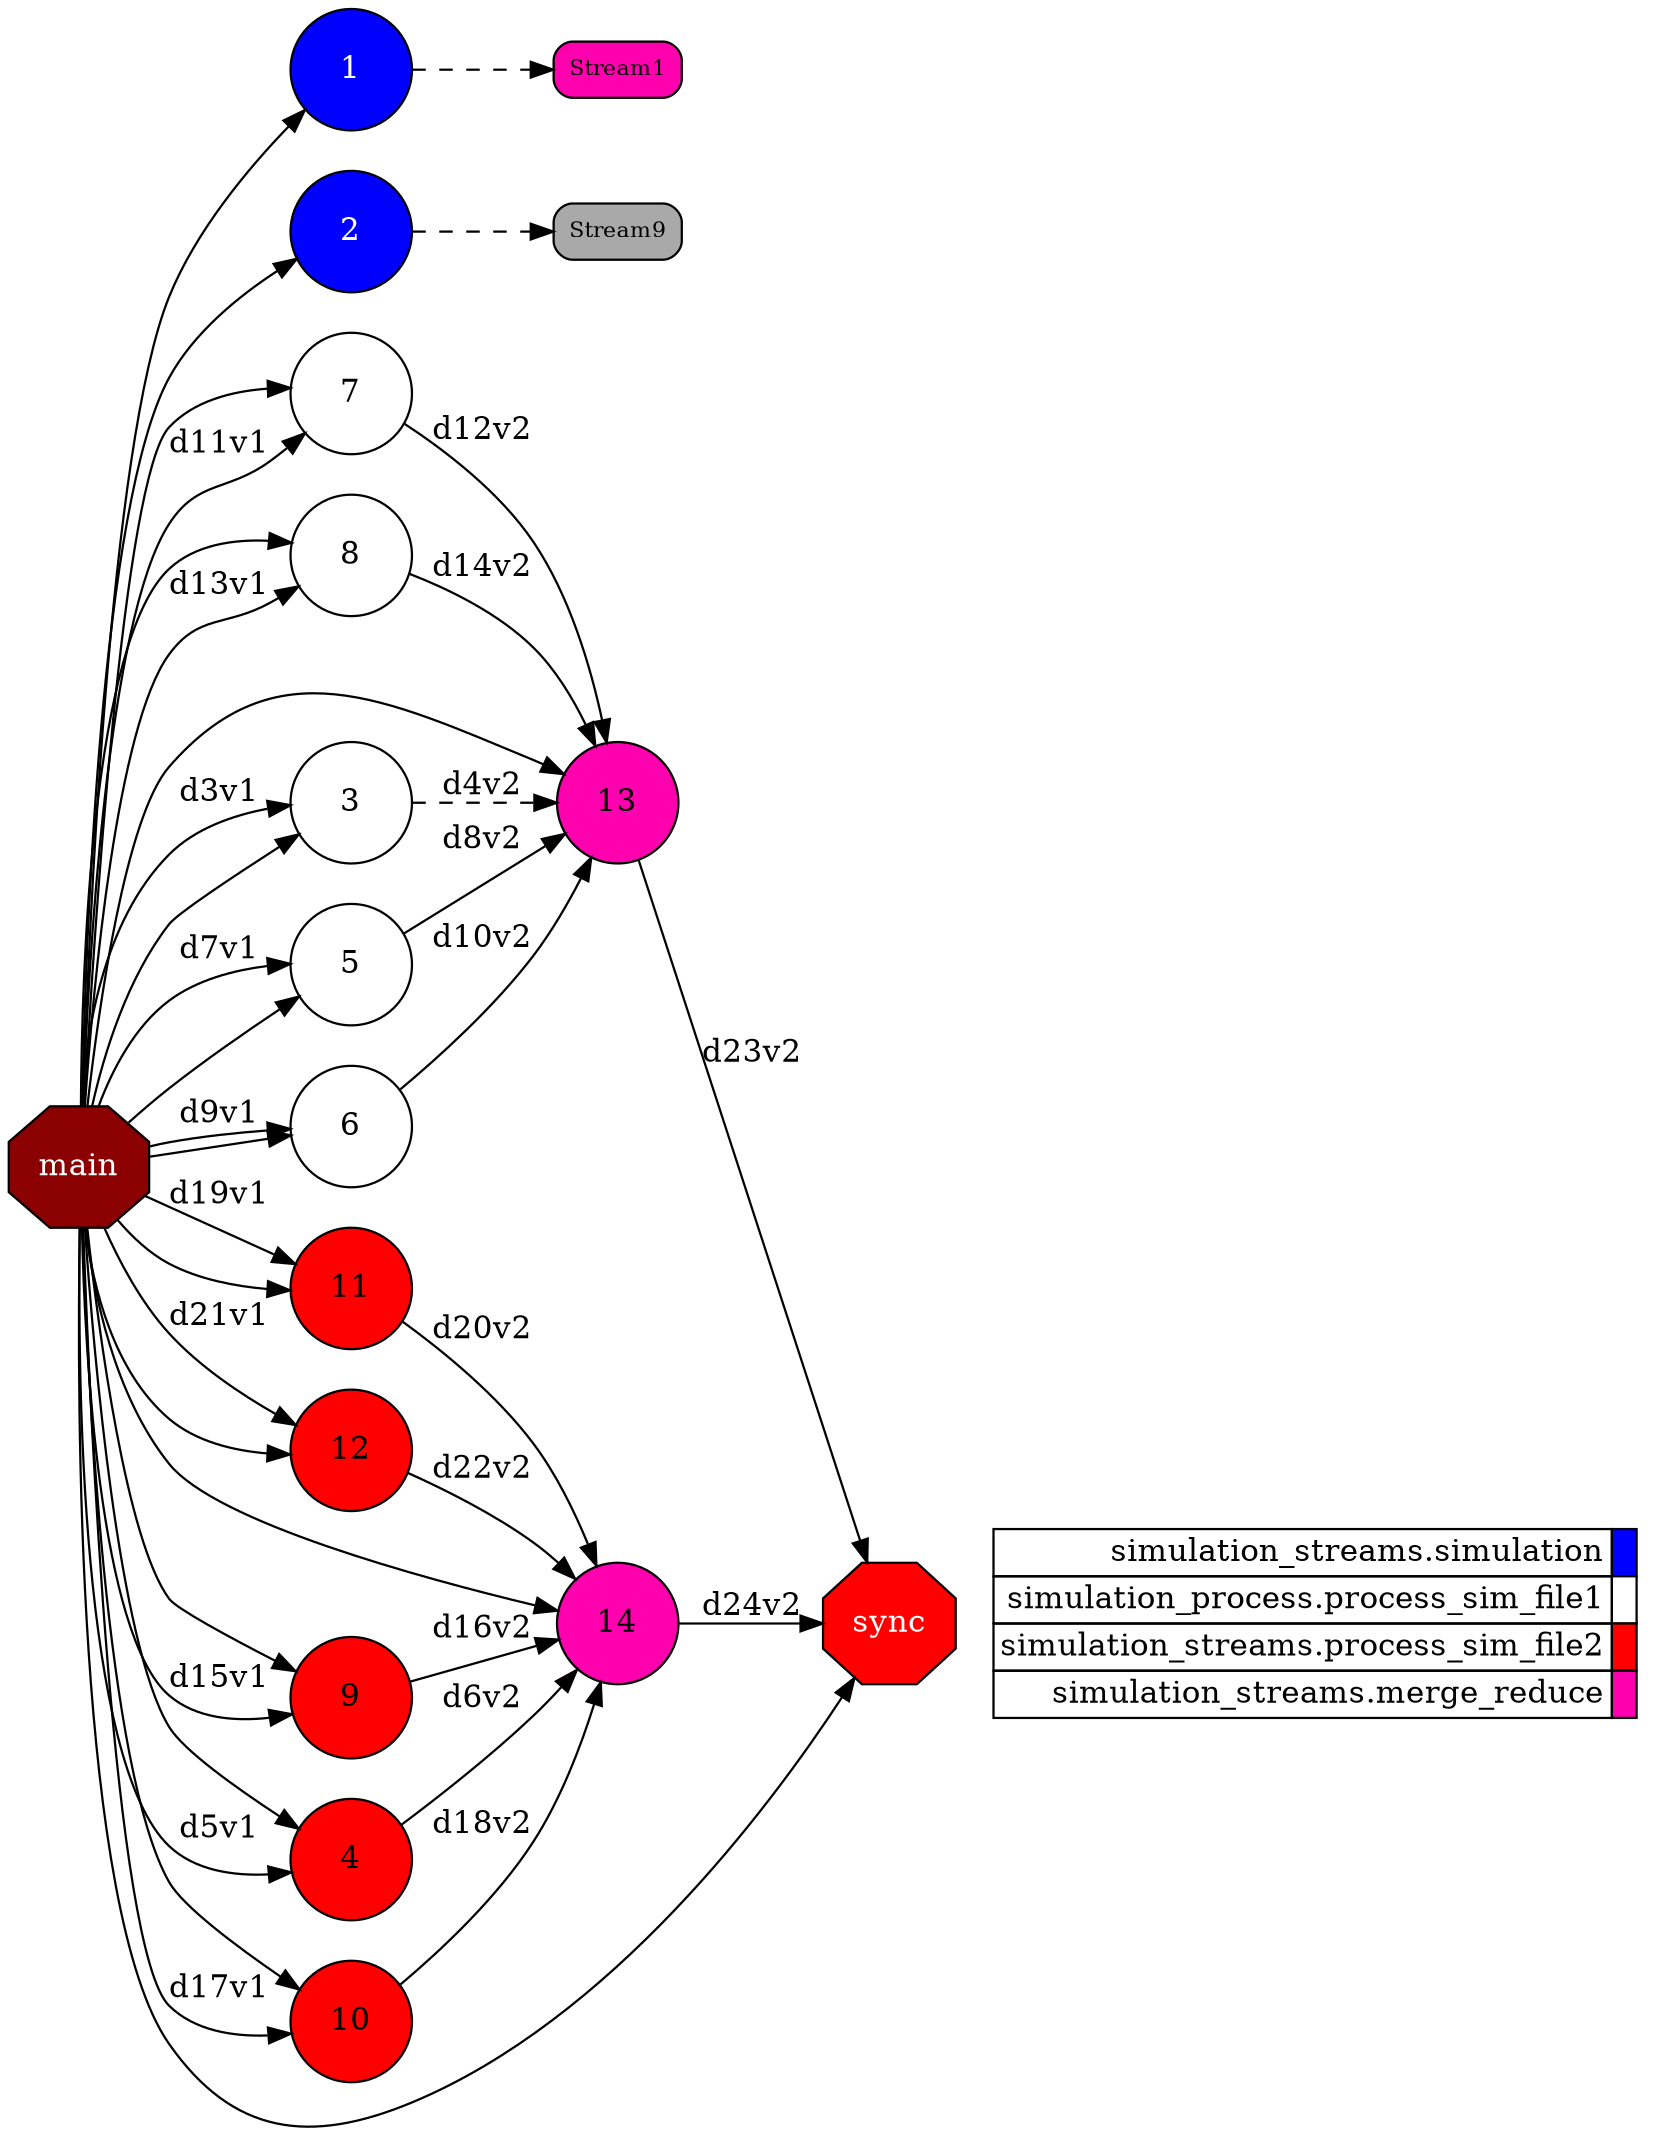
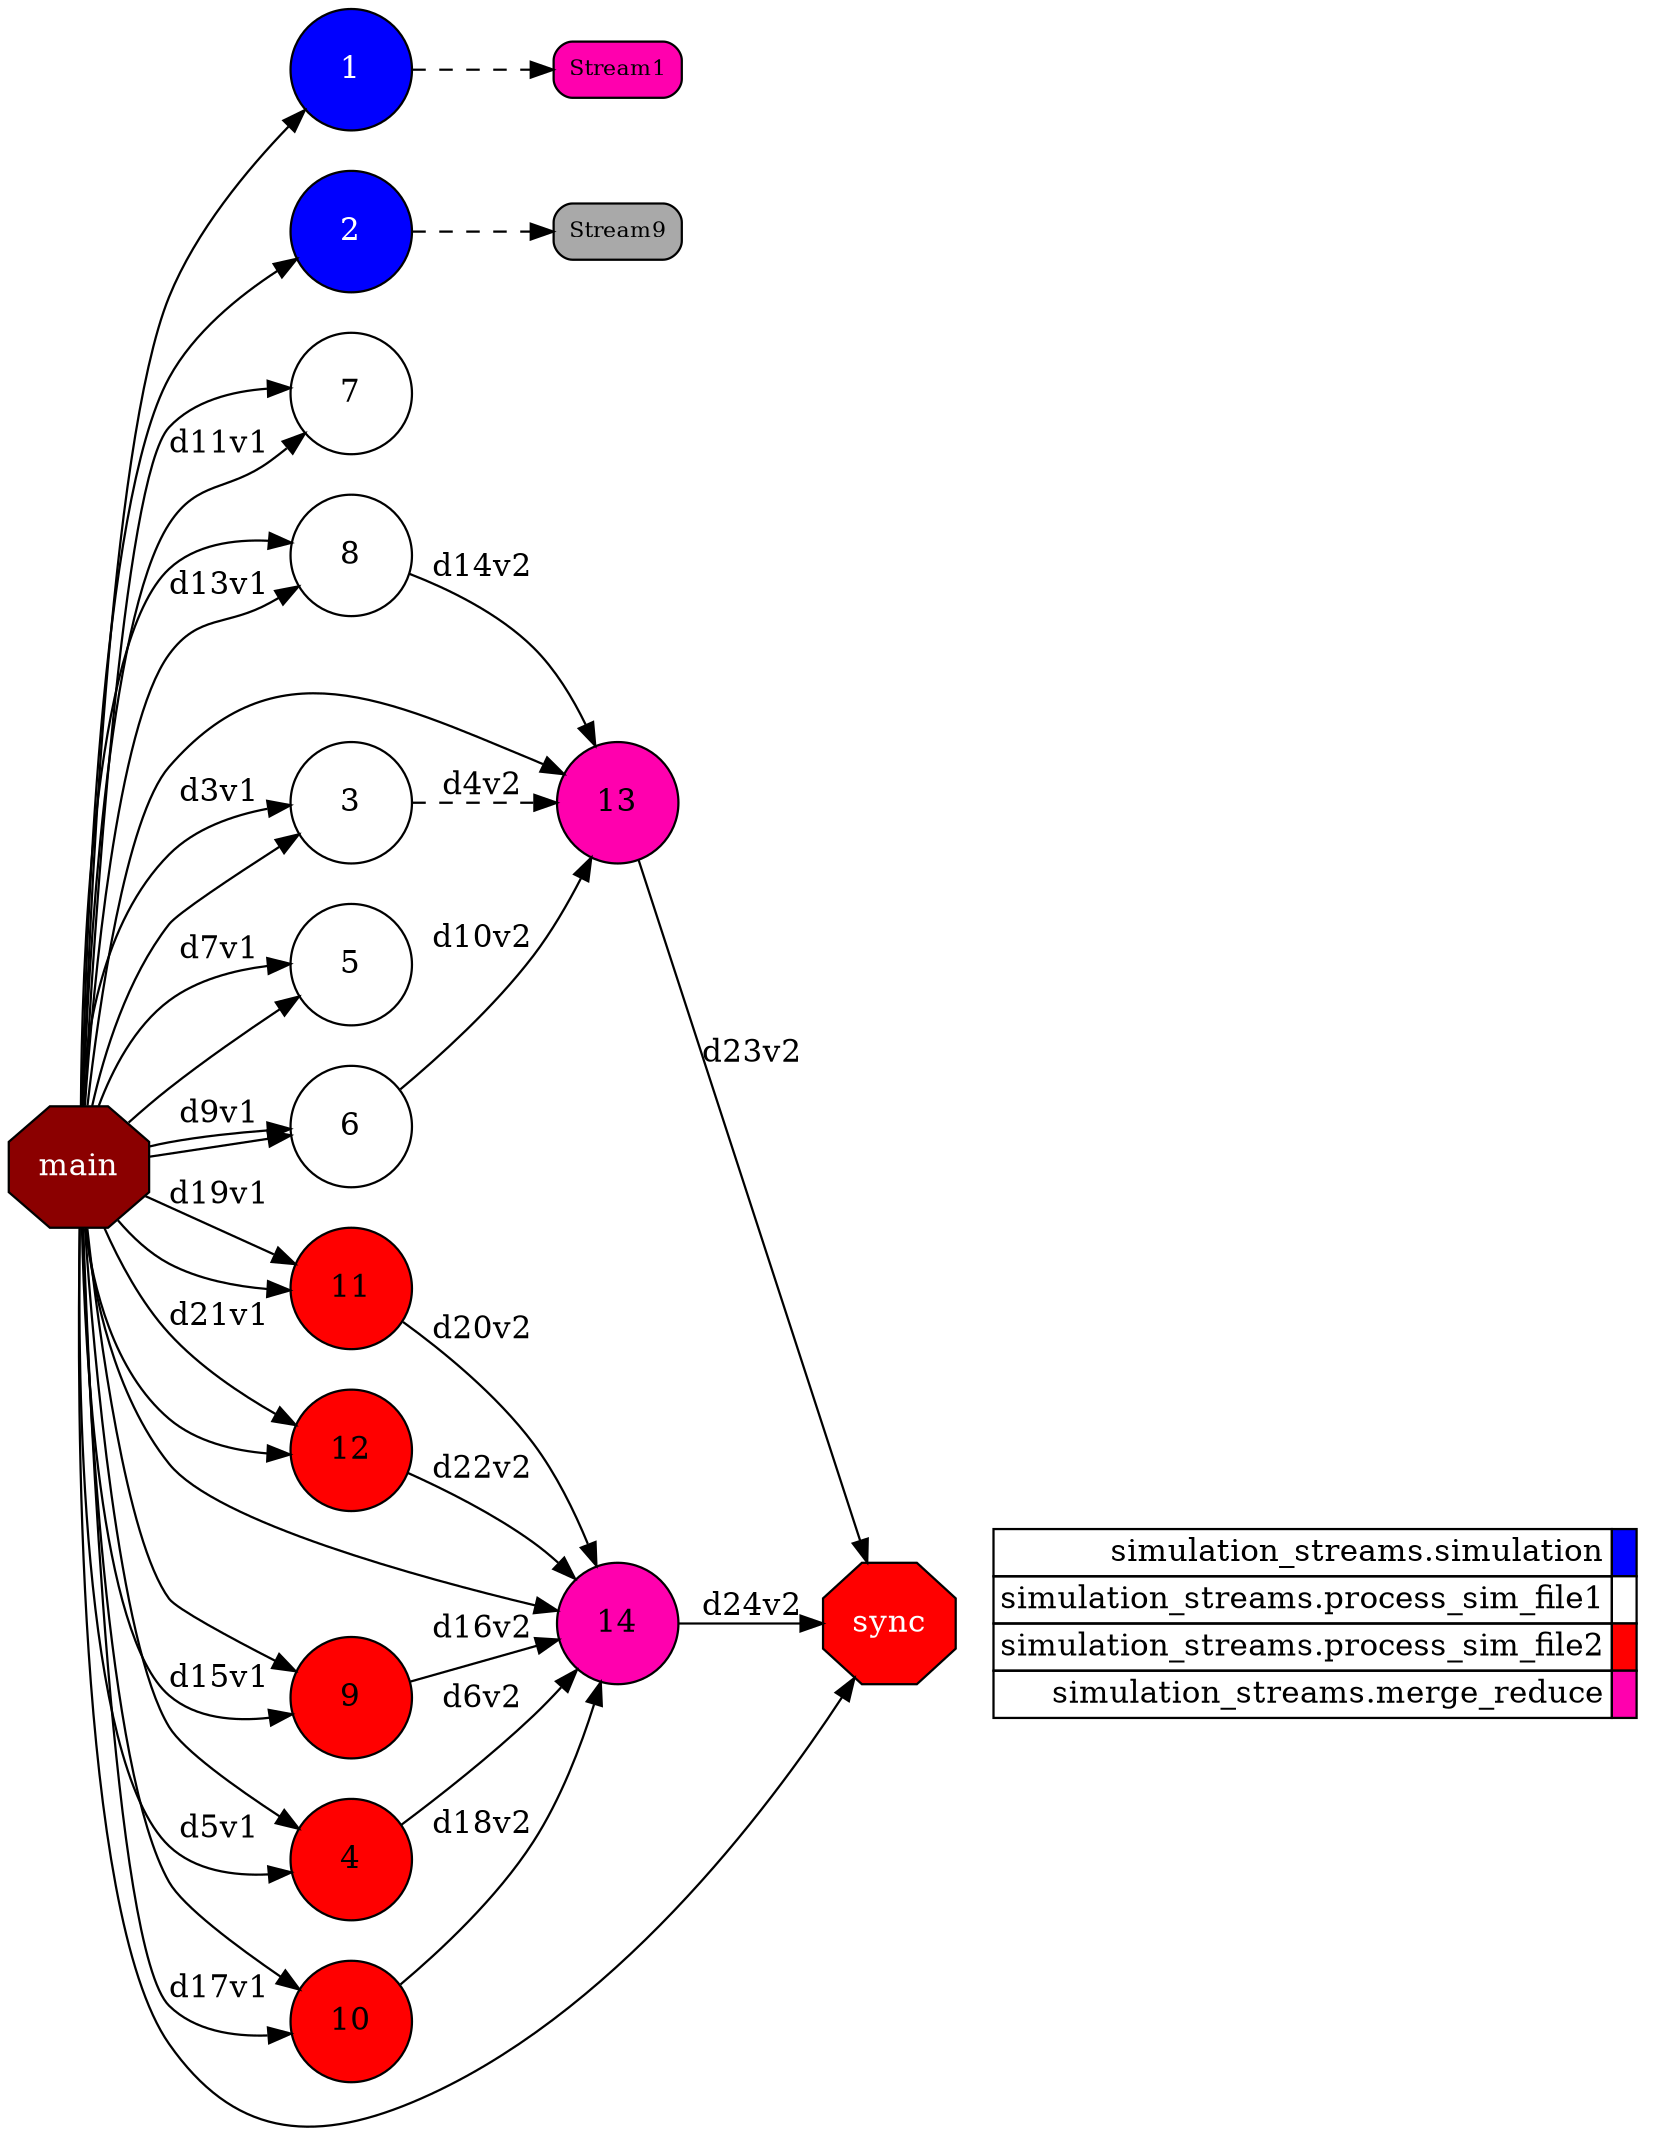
edge "7" -> "13": removed, label "d12v2"
edge "5" -> "13": removed, label "d8v2"
node "simulation_streams.simulation": text "simulation_process.process_sim_file1" -> "simulation_streams.process_sim_file1"
